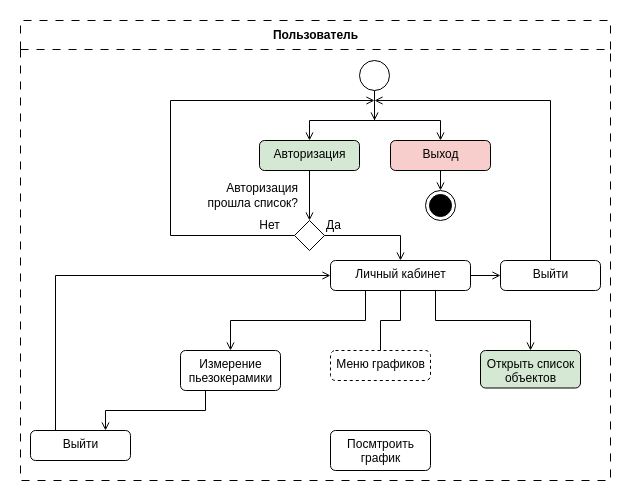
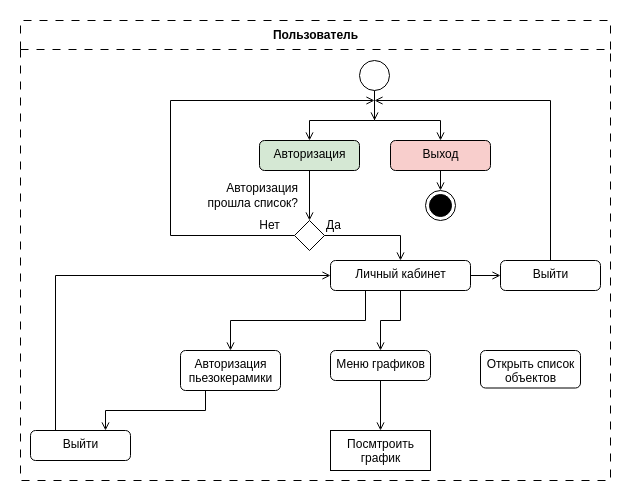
edge "Личный кабинет" -> "Открыть список объектов": removed
edge "Личный кабинет" -- "Меню графиков": arrowhead none -> open
node "Меню графиков": style dashed -> solid
node "Открыть список объектов": fillcolor #d5e8d4 -> #ffffff
node "Измерение пьезокерамики": label "Измерение пьезокерамики" -> "Авторизация пьезокерамики"
edge "Меню графиков" -> "Посмтроить график": added
node "Посмтроить график": shape rounded rectangle -> rectangle
